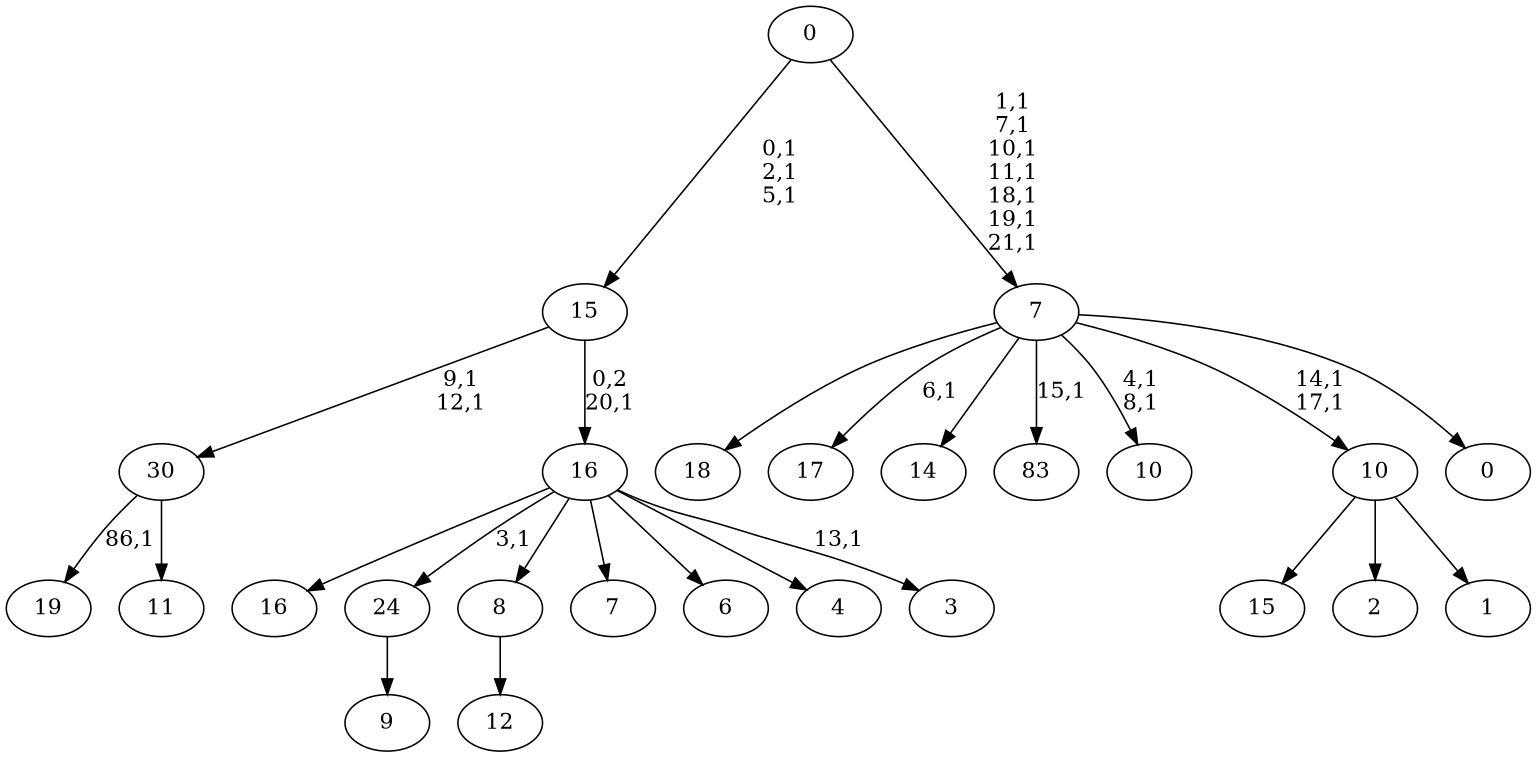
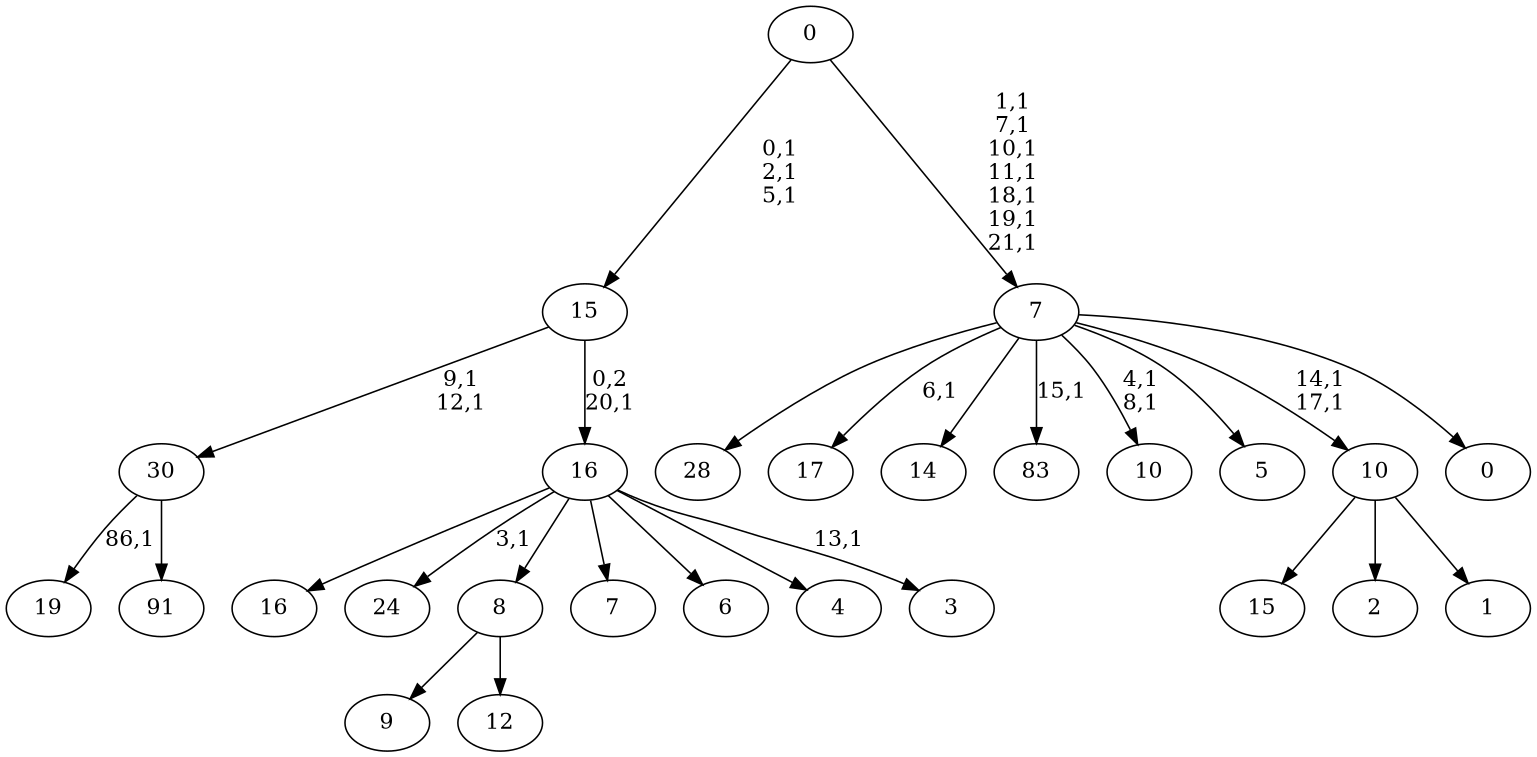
node "18": label "18" -> "28"
node "5": added
node "11": label "11" -> "91"
edge "24" -> "9": now "8" -> "9"
